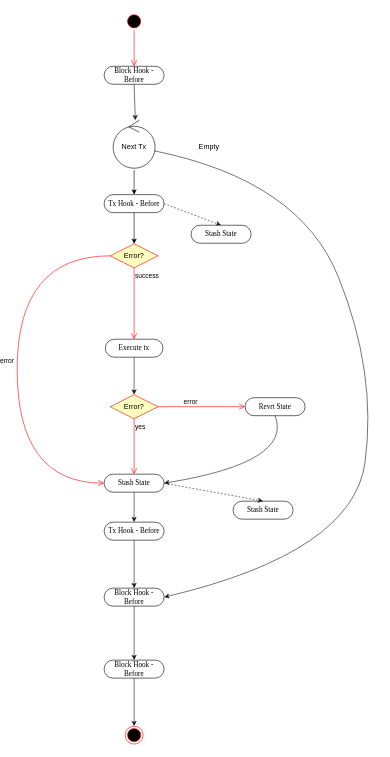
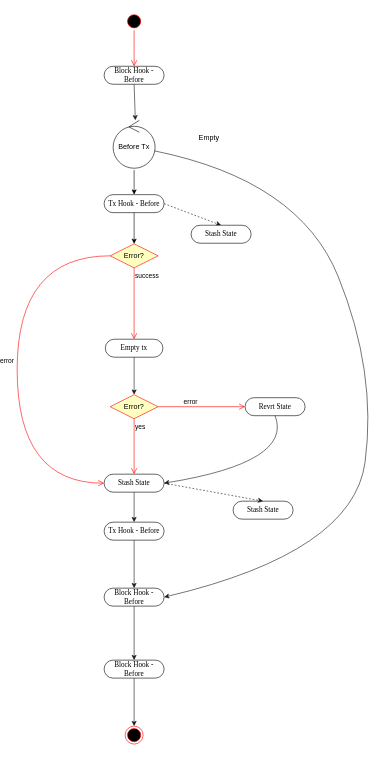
node "Next Tx": label "Next Tx" -> "Before Tx"
node "Empty": moved (209, 147) -> (209, 138)
node "Execute tx": label "Execute tx" -> "Empty tx"
